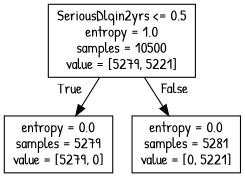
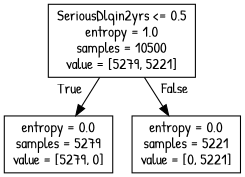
node "entropy = 0.0 samples = 5281 value = [0, 5221]": label "entropy = 0.0 samples = 5281 value = [0, 5221]" -> "entropy = 0.0 samples = 5221 value = [0, 5221]"
